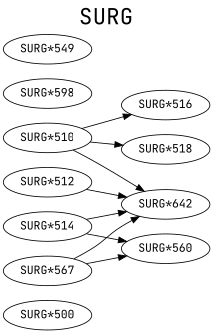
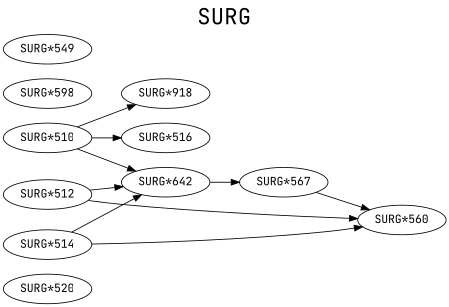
node "SURG*518": label "SURG*518" -> "SURG*918"
edge "SURG*512" -> "SURG*560": added
edge "SURG*567" -> "SURG*642": reversed
node "SURG*500": label "SURG*500" -> "SURG*520"
